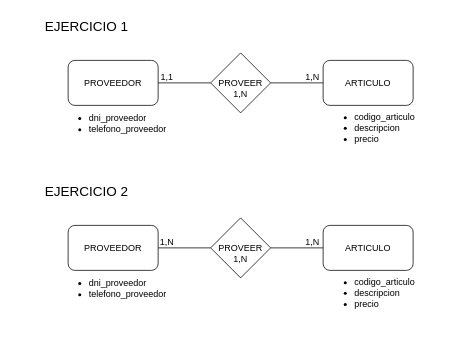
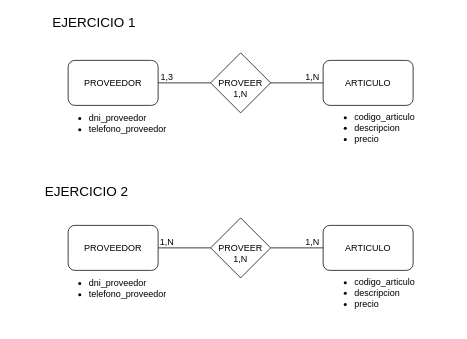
node "EJERCICIO 1": moved (87, 27) -> (94, 23)
node "1,1": label "1,1" -> "1,3"
